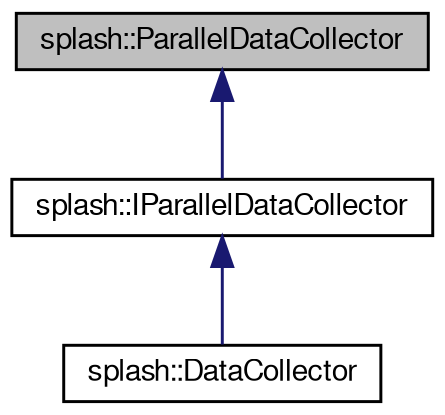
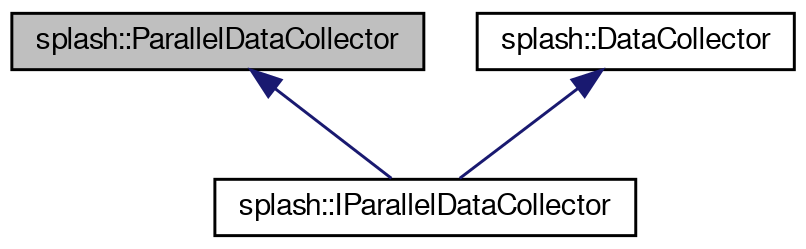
edge "splash::DataCollector" -> "splash::IParallelDataCollector": reversed
